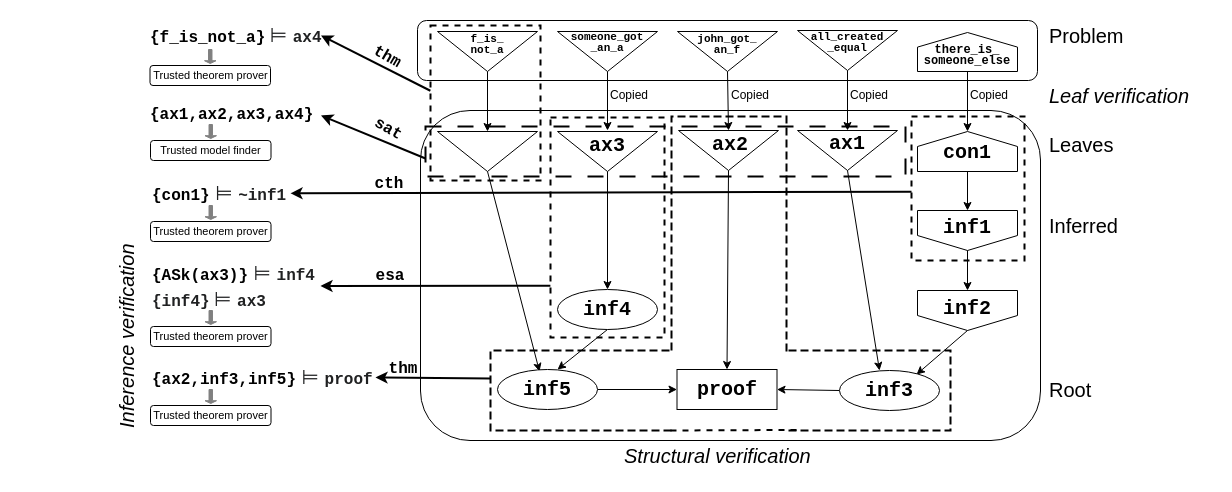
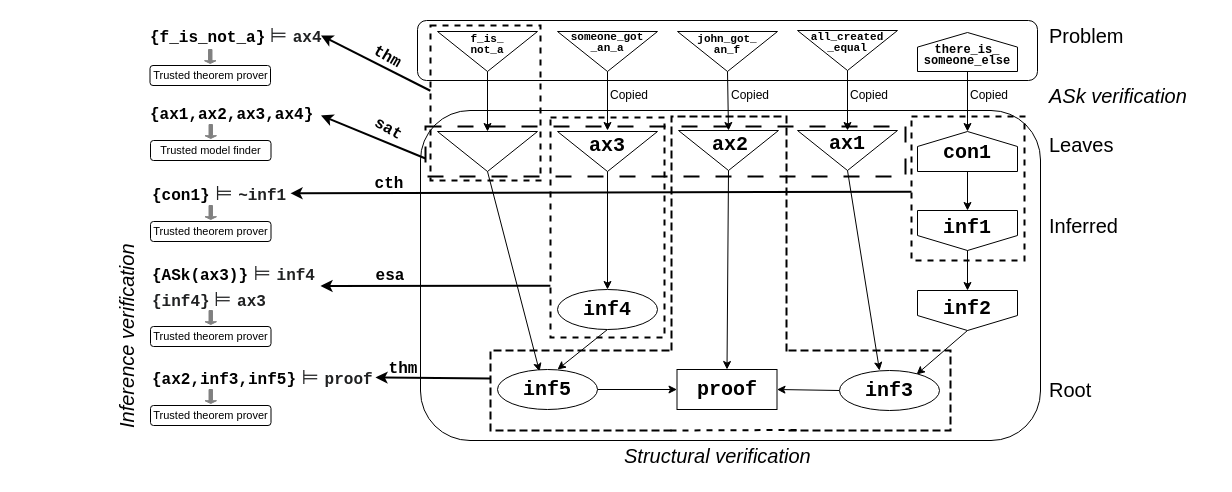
node "Leaf verification": label "Leaf verification" -> "ASk verification"
